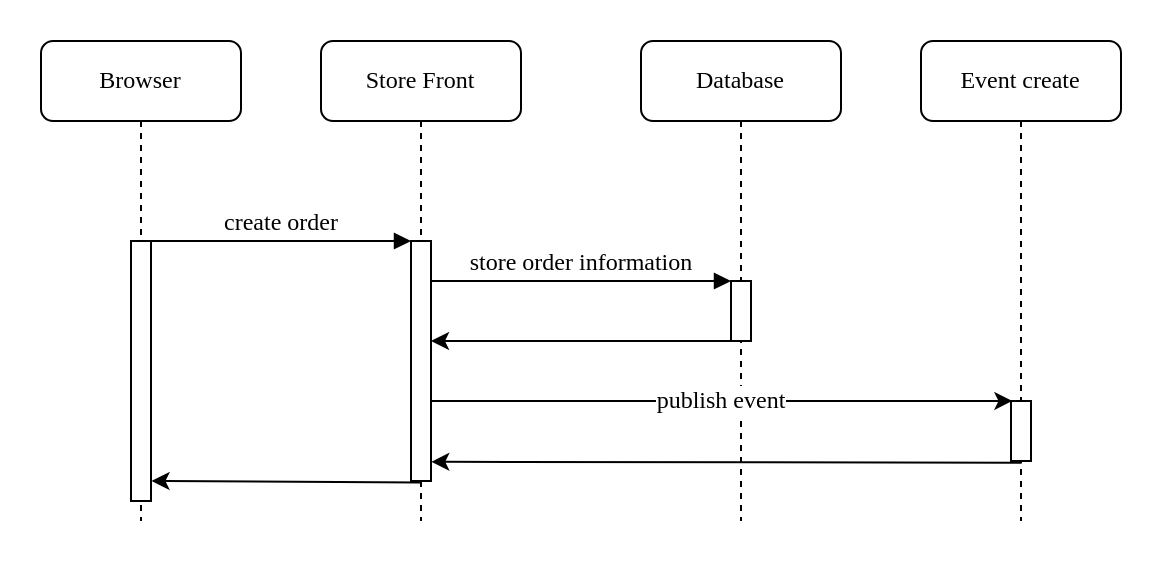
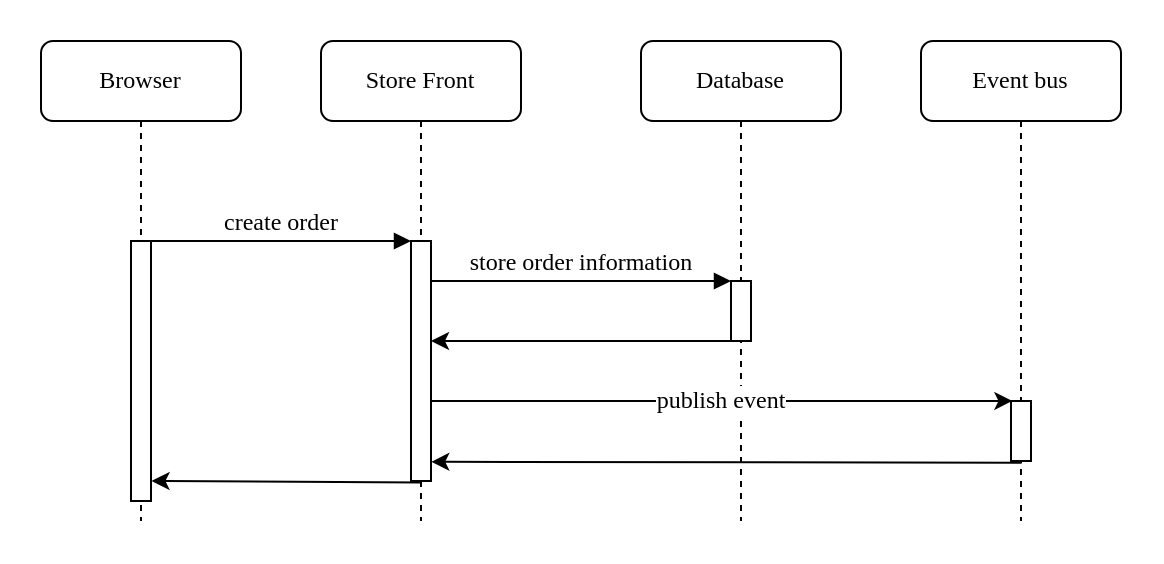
node "Event create": label "Event create" -> "Event bus"
